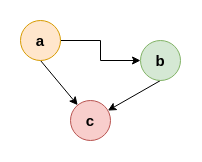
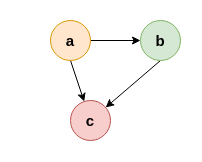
node "a": moved (41, 41) -> (71, 41)
node "b": moved (161, 61) -> (161, 41)
